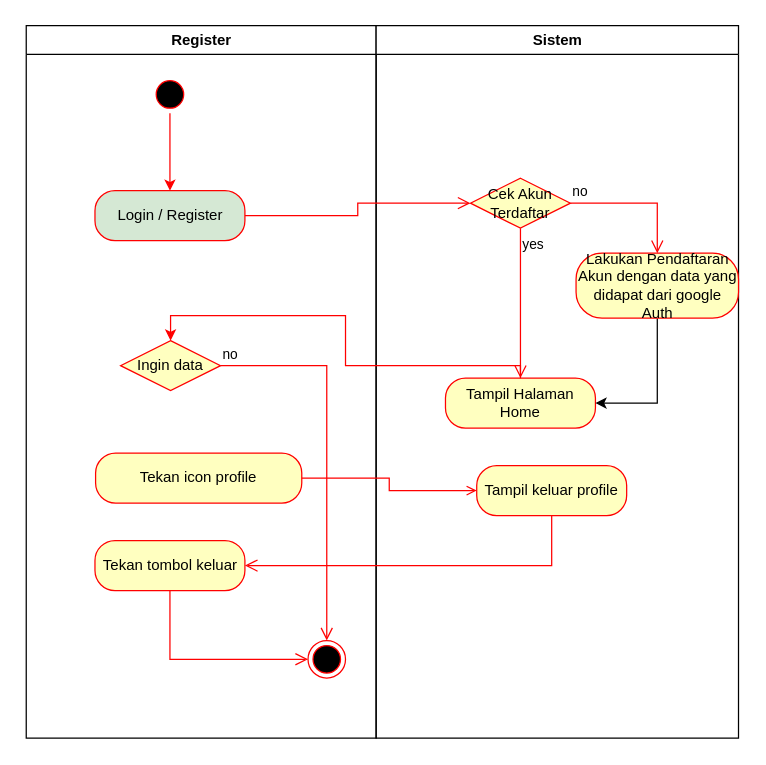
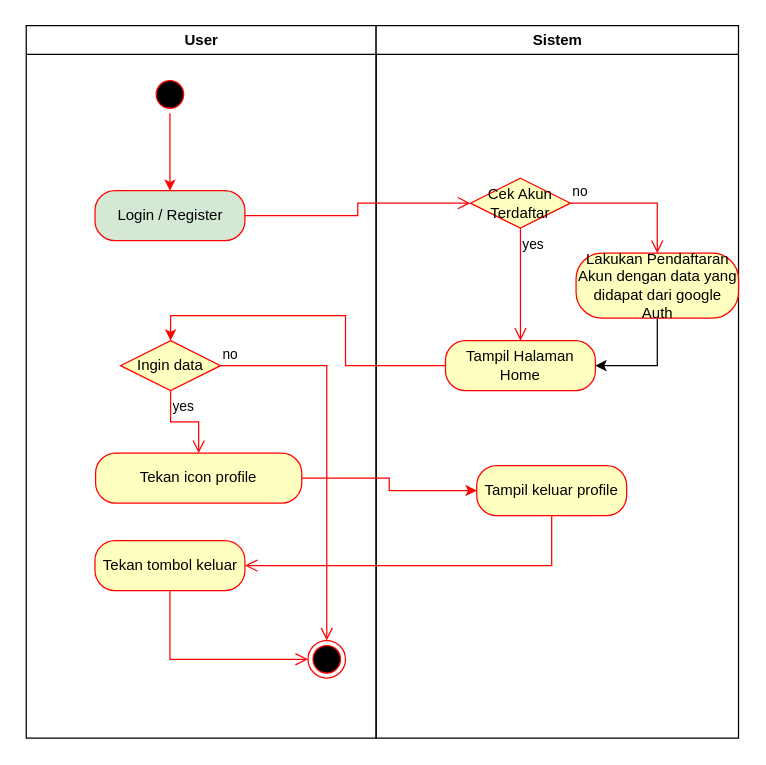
node "Register": label "Register" -> "User"
node "Tampil Halaman Home": moved (521, 403) -> (521, 366)
edge "Ingin data" -> "Tekan icon profile": added, label "yes"
edge "Tekan icon profile" -> "Tampil keluar profile": arrowhead open -> classic
